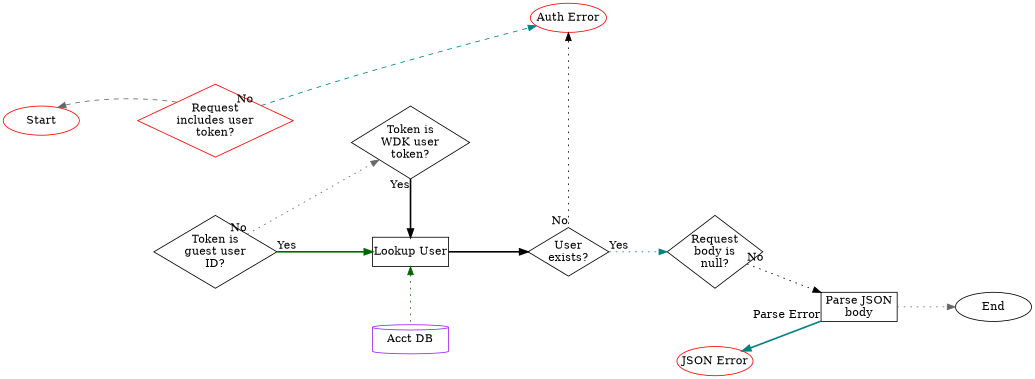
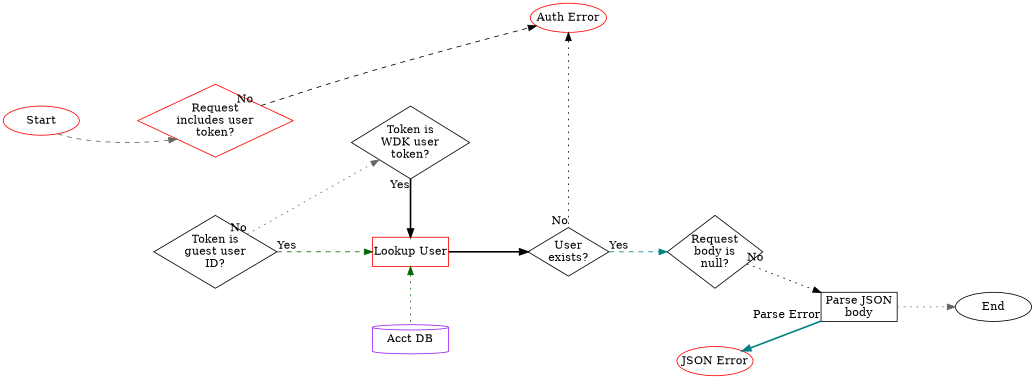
edge "Request includes user token?" -> "Auth Error": color teal -> black
edge "Request includes user token?" -> "Start": reversed
edge "Token is guest user ID?" -> "Lookup User": style bold -> dashed
node "Lookup User": color black -> red
edge "User exists?" -> "Request body is null?": style dotted -> dashed
